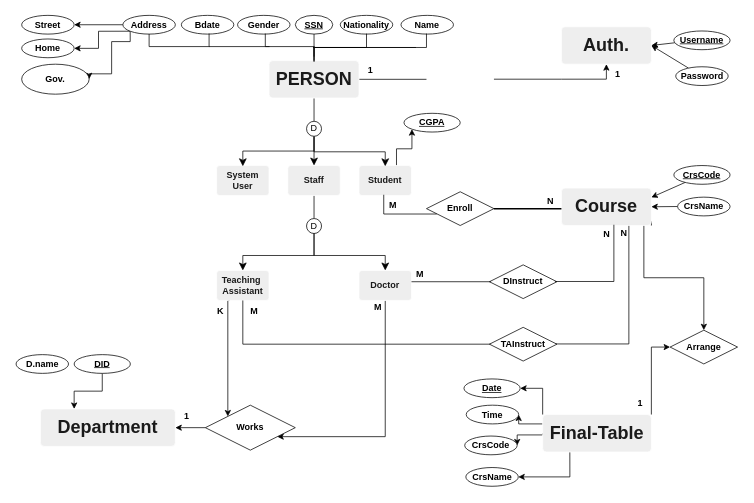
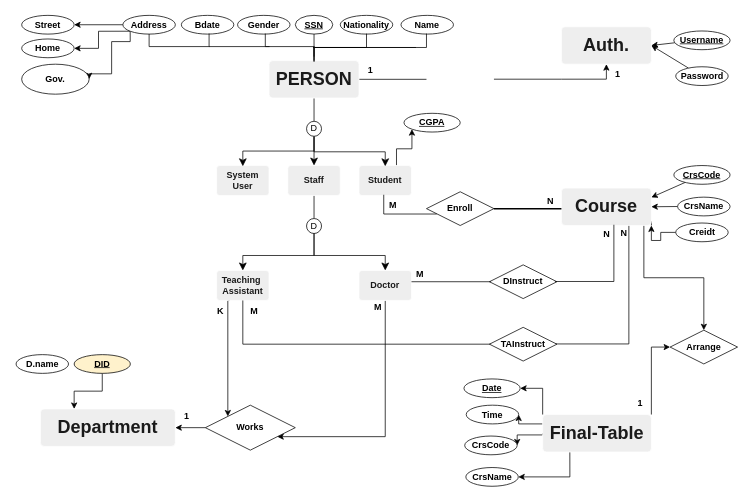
node "Creidt": added
edge "Creidt" -> "Course": added
node "DID": fillcolor #ffffff -> #fff2cc
